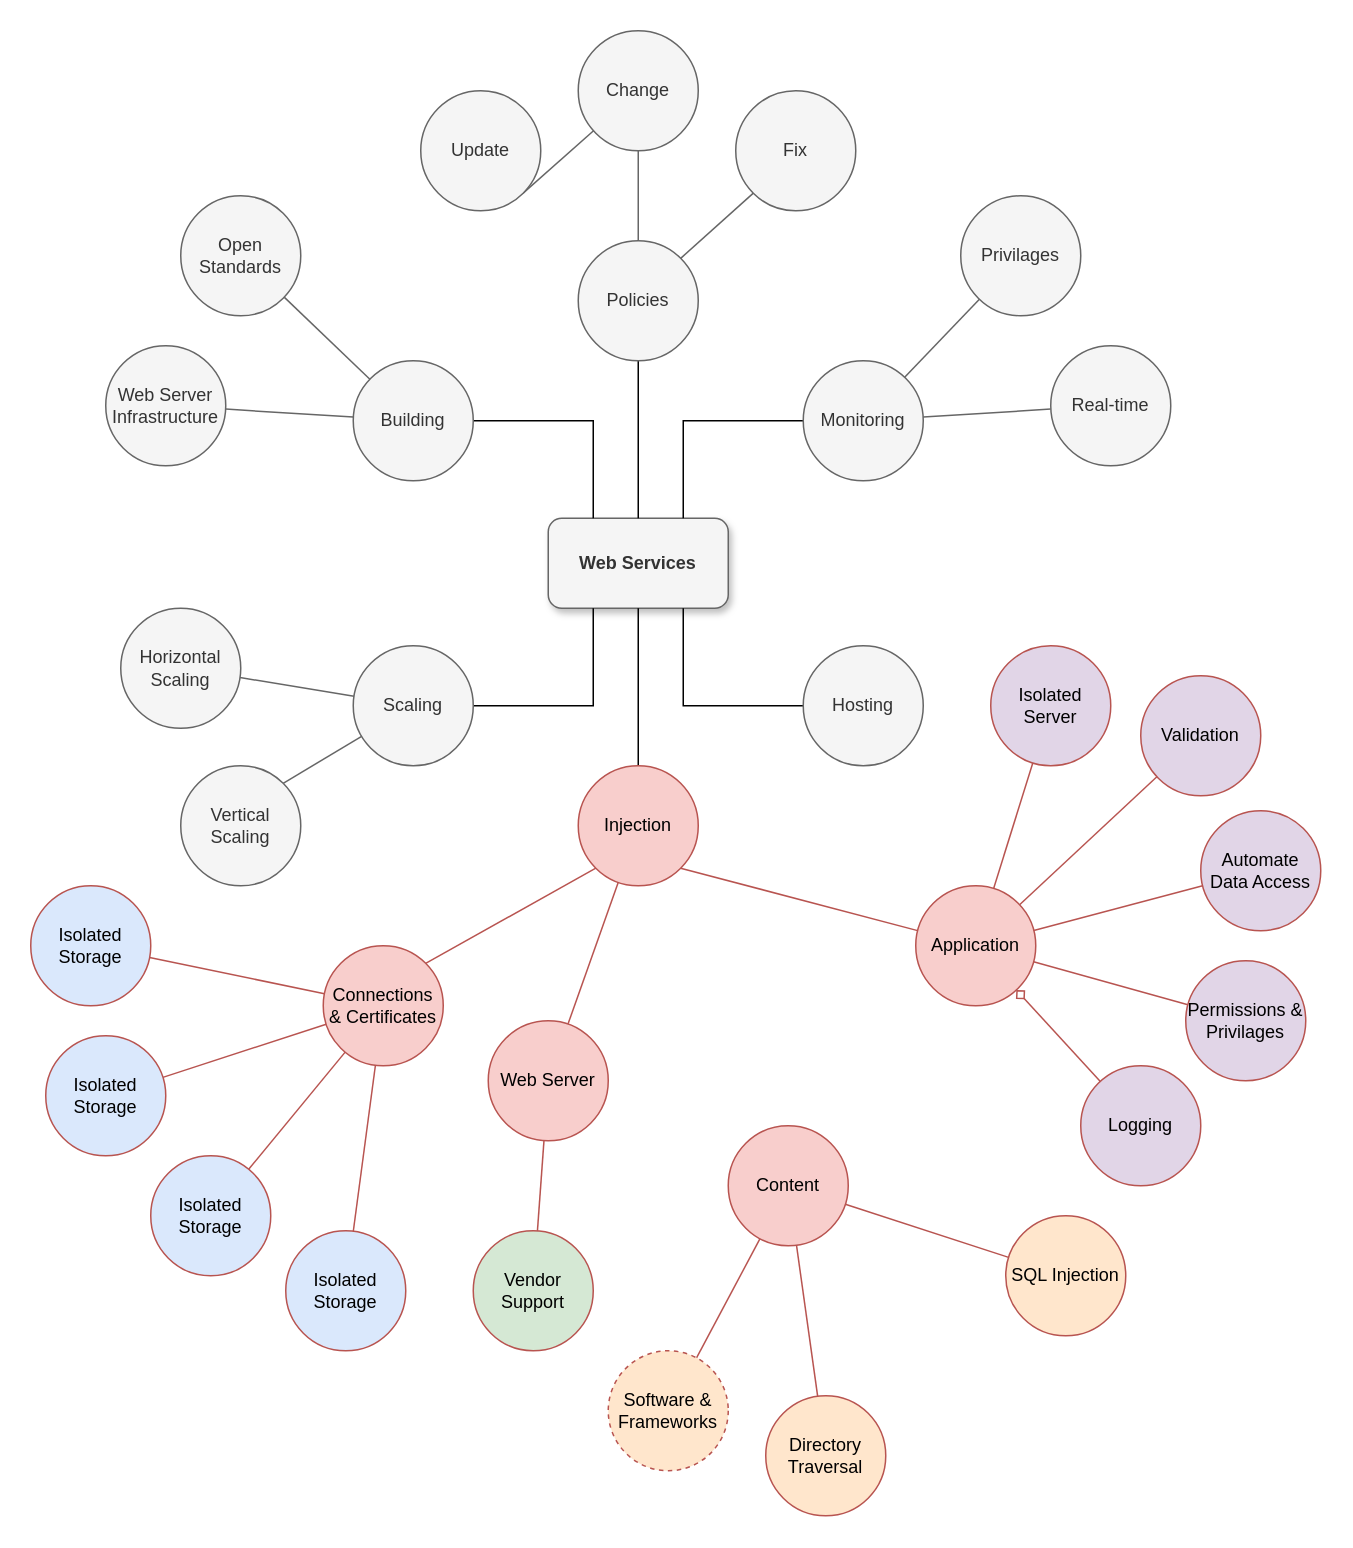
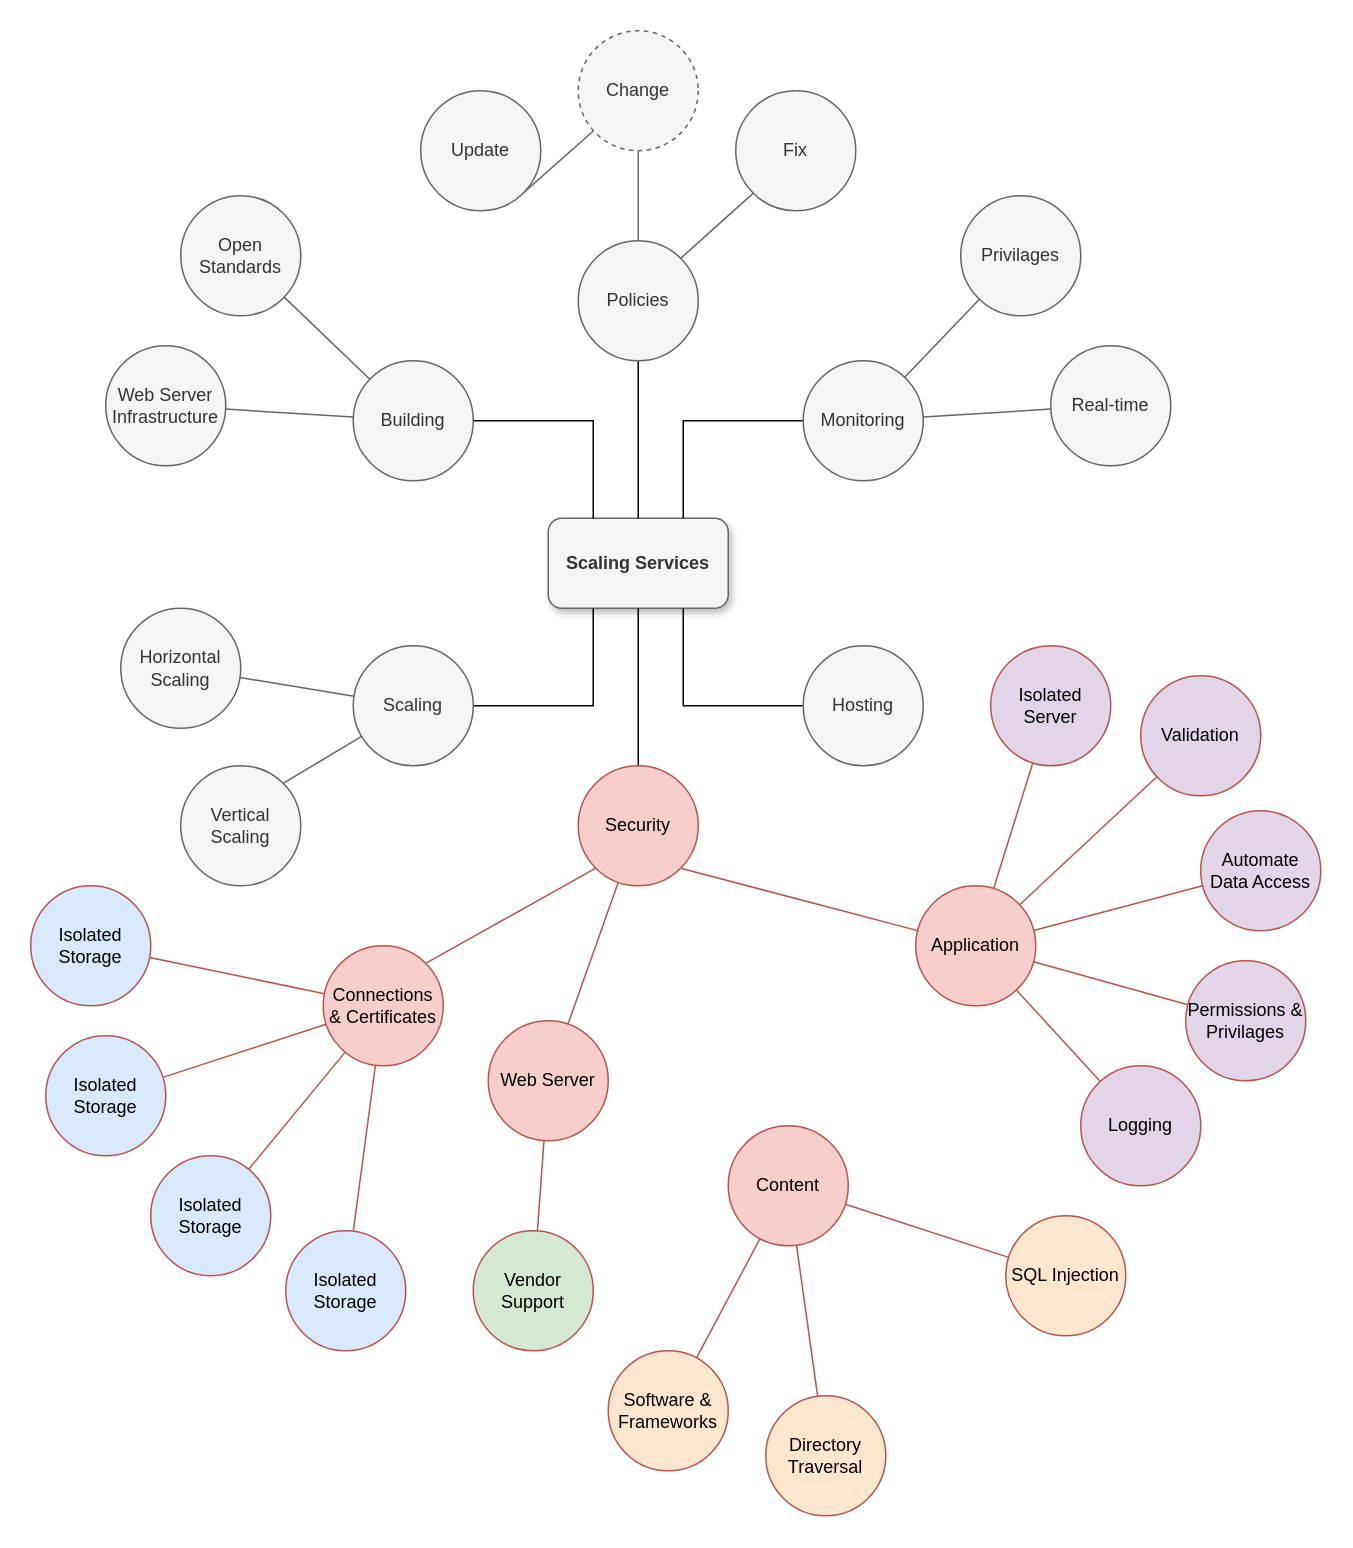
node "Change": style solid -> dashed
node "Web Services": label "Web Services" -> "Scaling Services"
node "Injection": label "Injection" -> "Security"
edge "Logging" -> "Application": arrowhead diamond -> none
node "Software & Frameworks": style dashed -> solid
